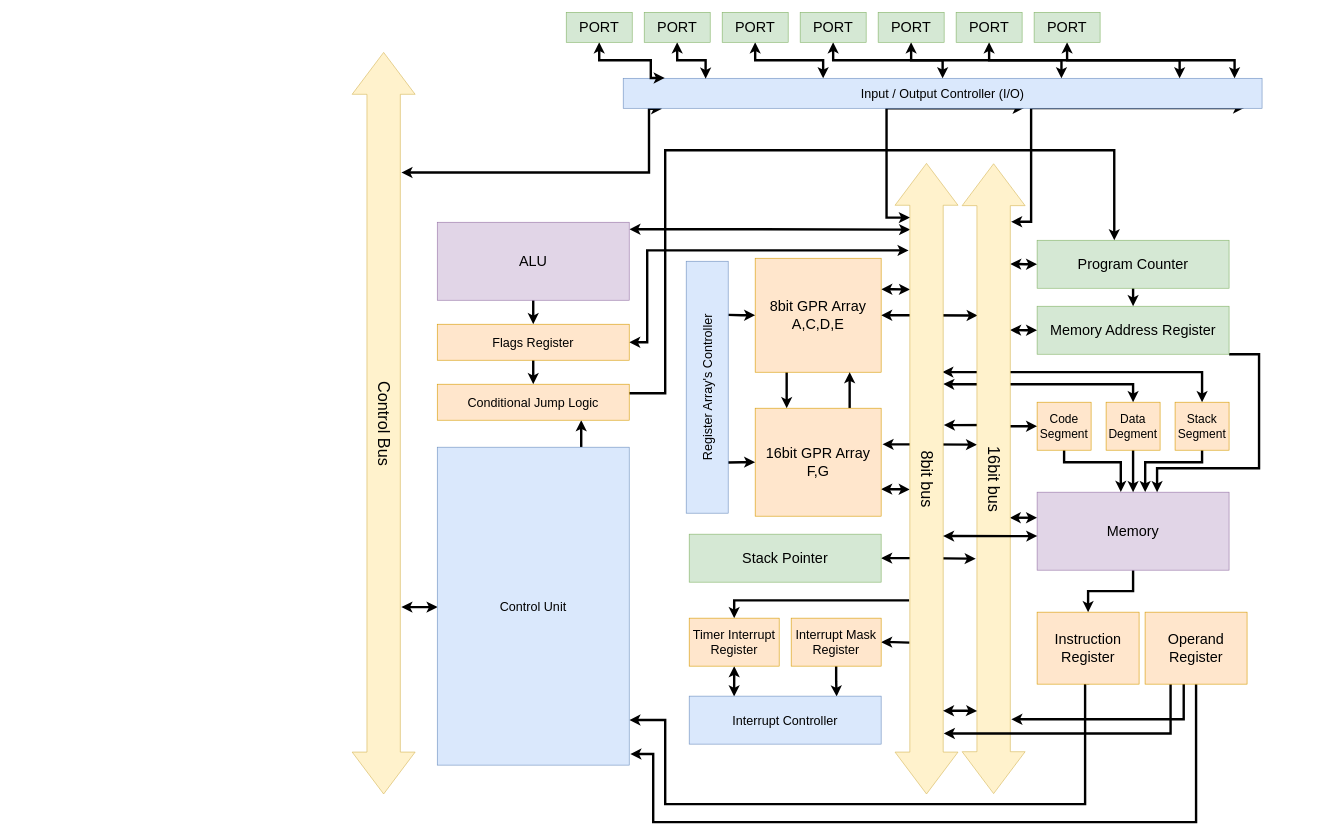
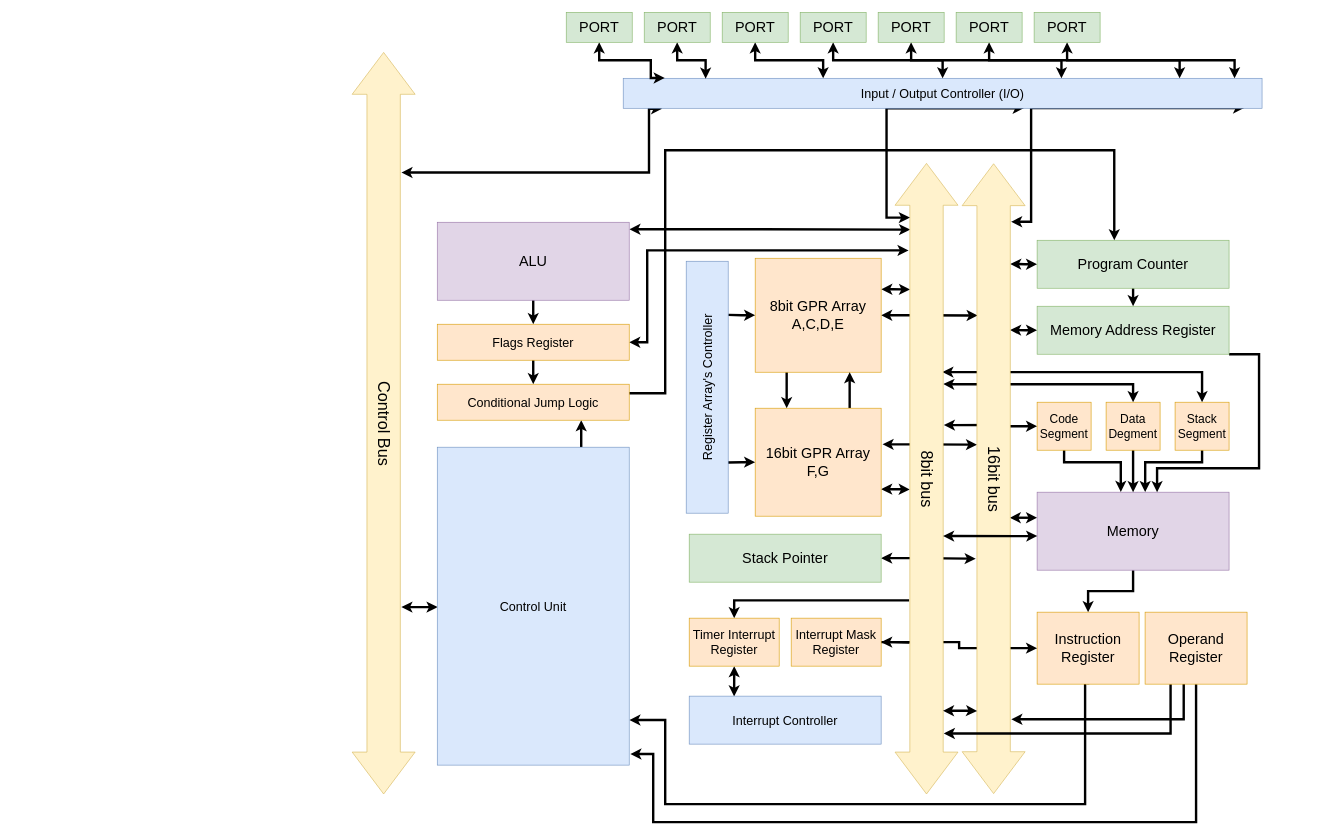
edge "Interrupt Mask Register" -> "Interrupt Controller": now "Interrupt Mask Register" -> "Instruction Register"
